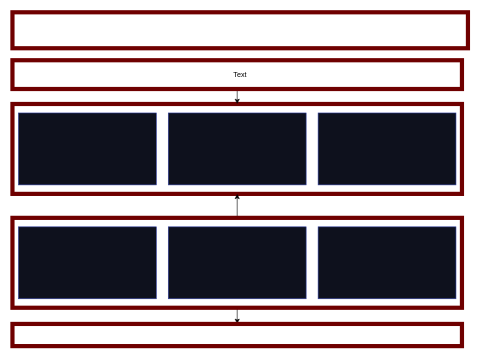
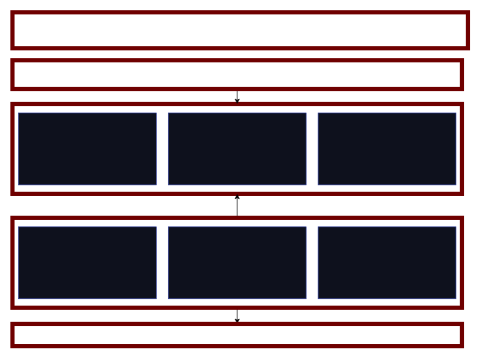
node "Text": removed
